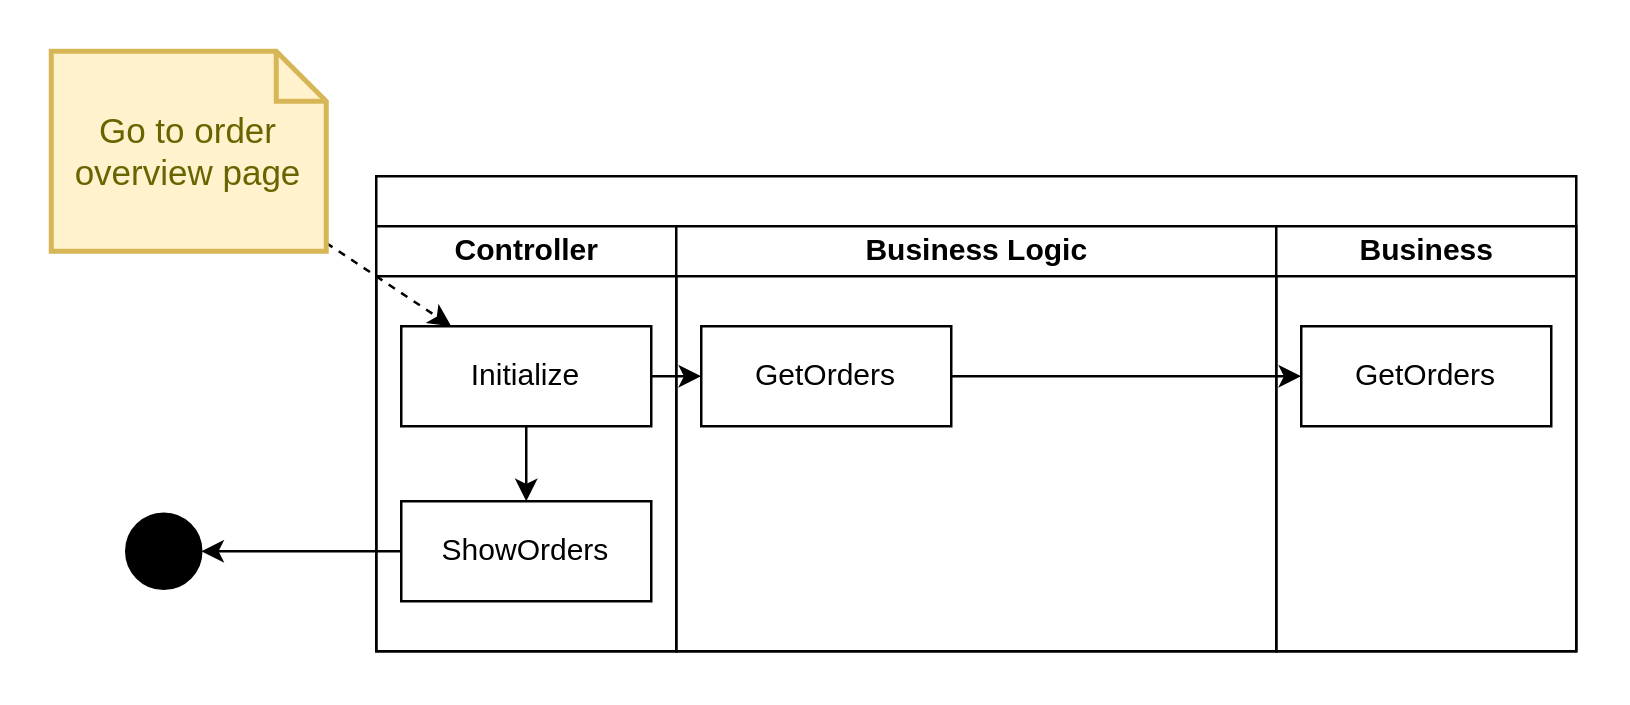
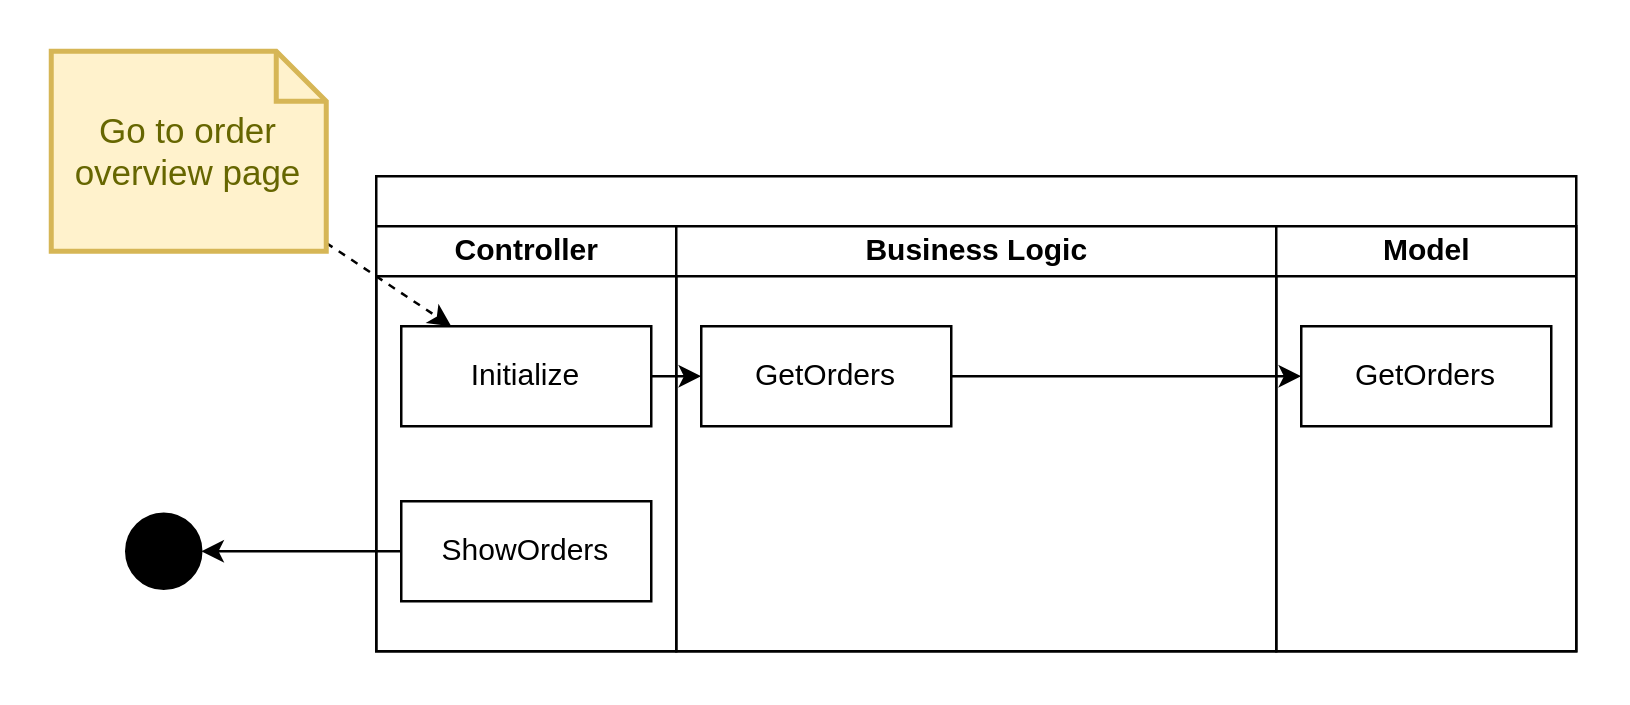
node "Business": label "Business" -> "Model"
edge "Initialize" -> "ShowOrders": removed
